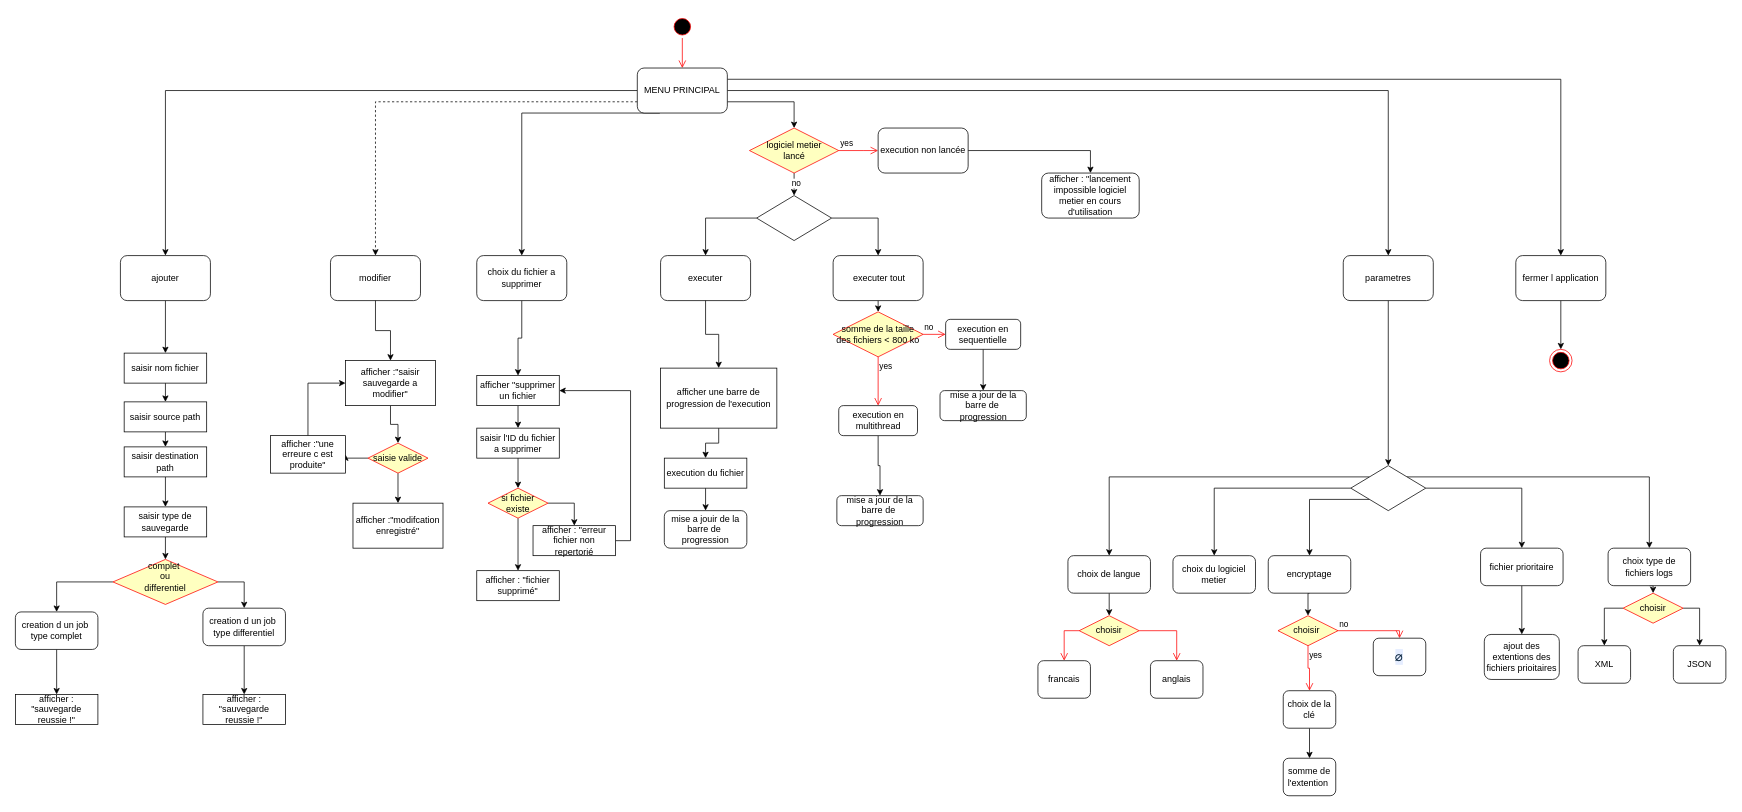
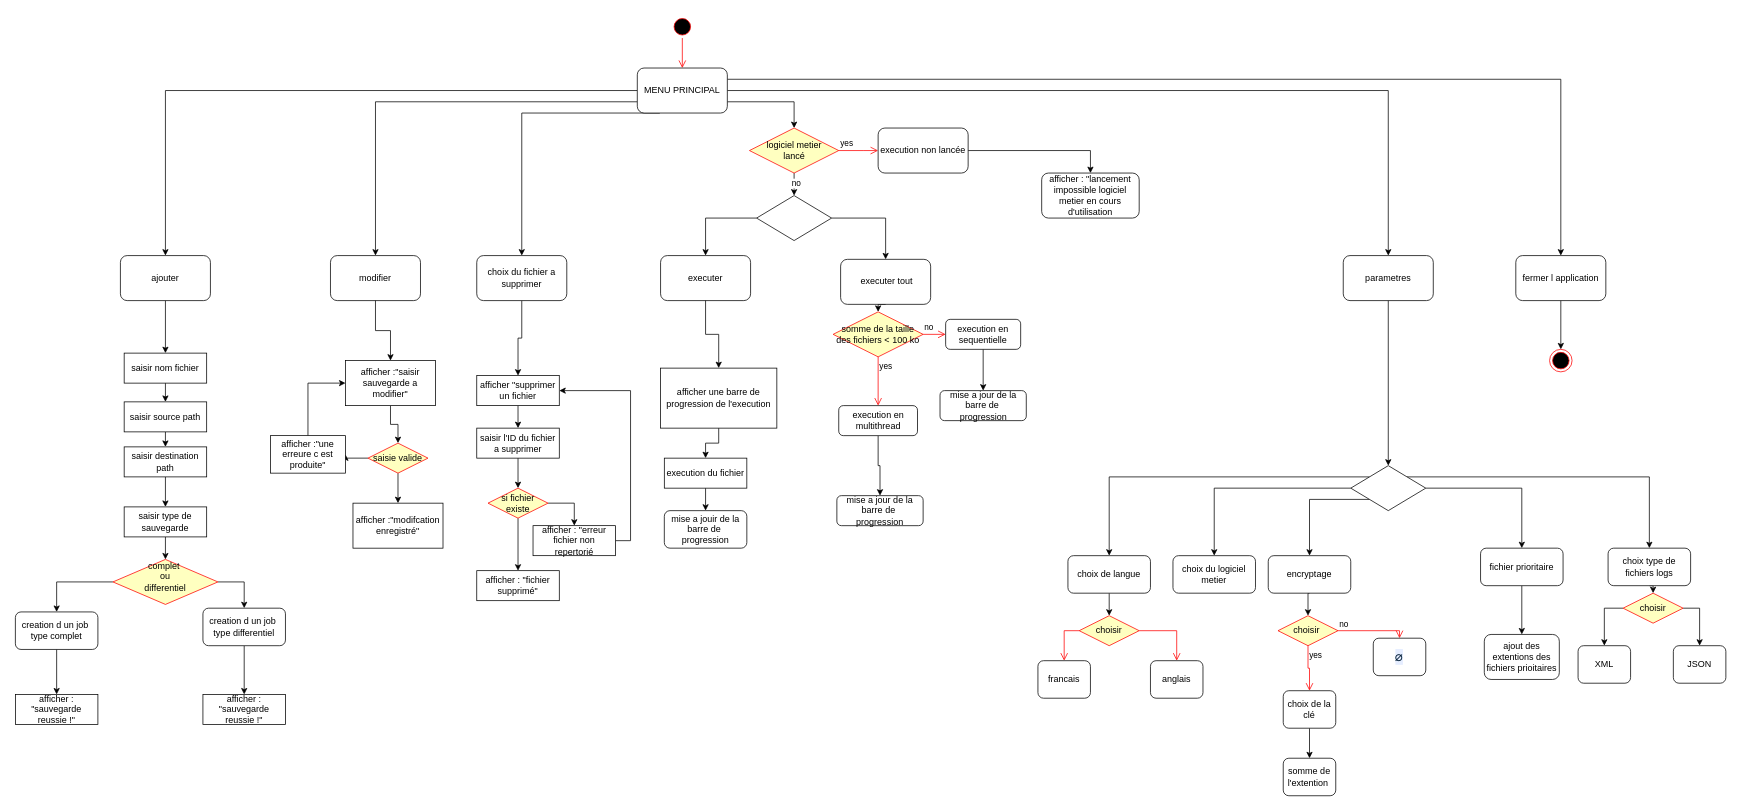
edge "MENU PRINCIPAL" -> "modifier": style dashed -> solid
node "executer tout": moved (878, 278) -> (885, 282)
node "somme de la taille des fichiers < 800 ko": label "somme de la taille des fichiers < 800 ko" -> "somme de la taille des fichiers < 100 ko"
